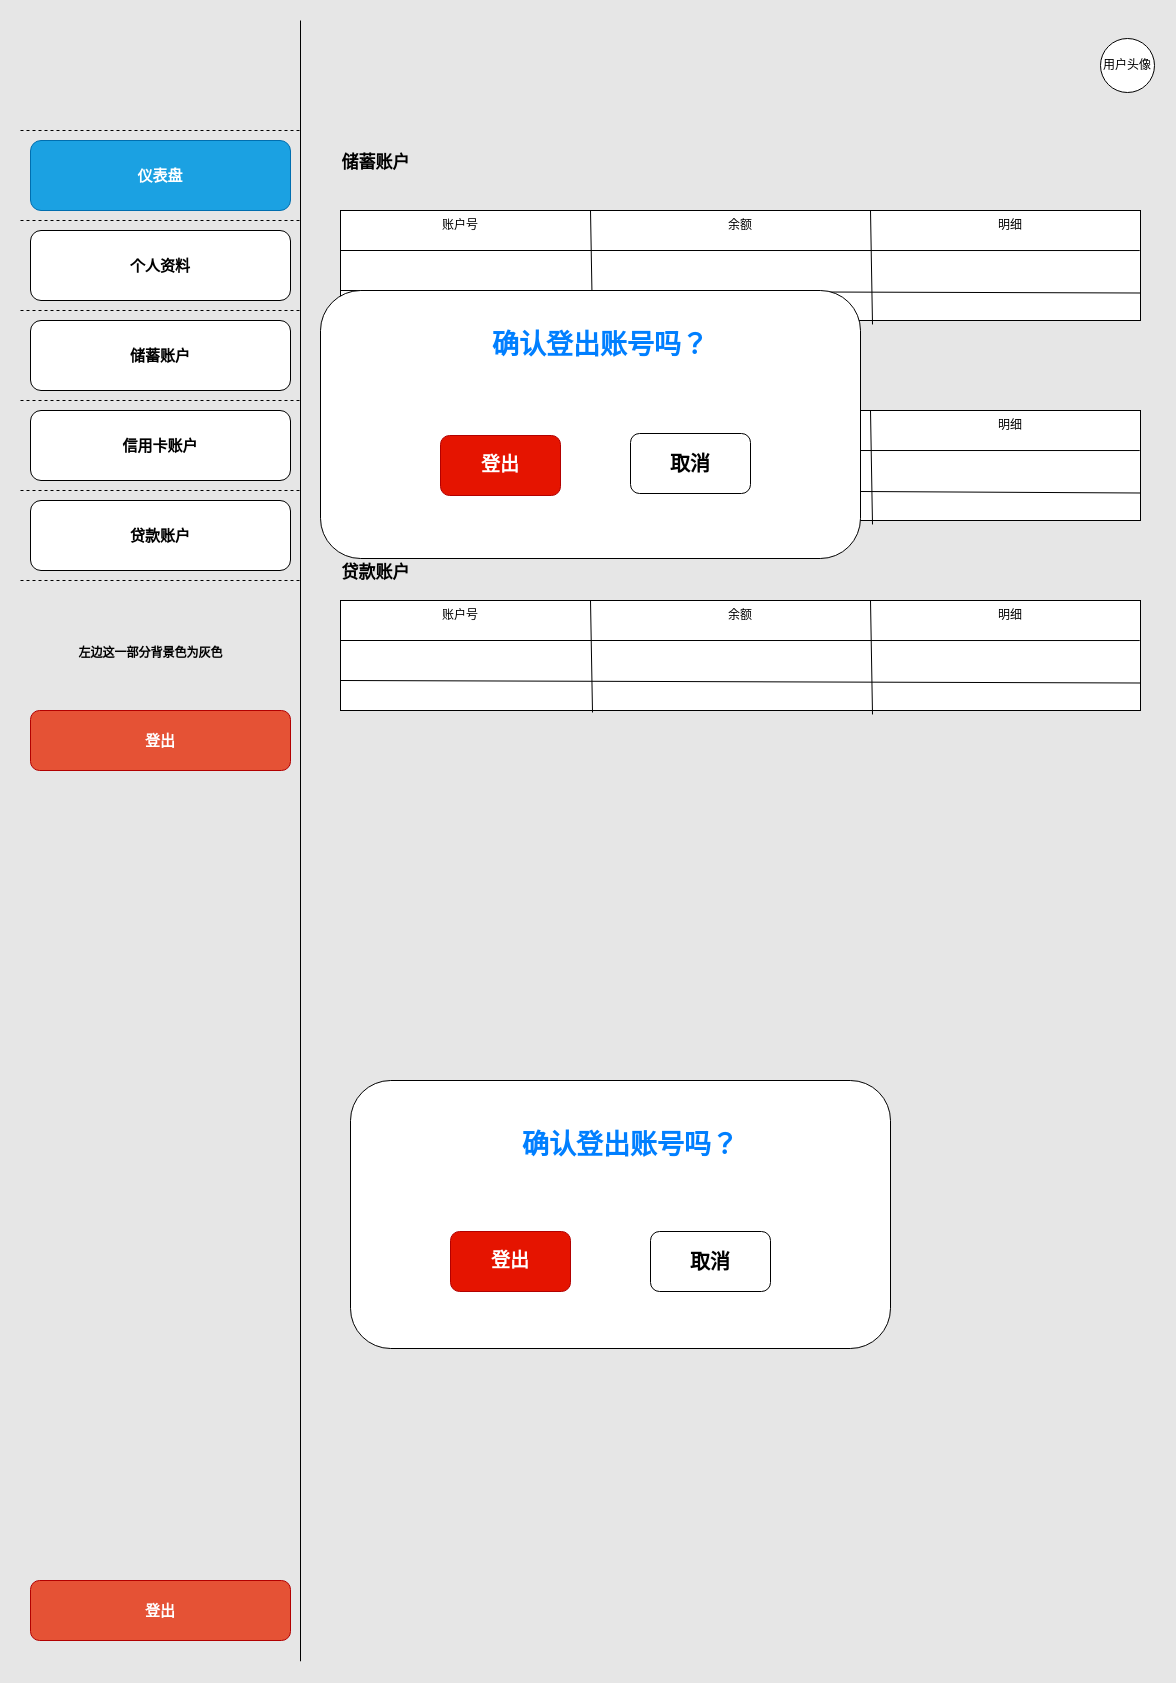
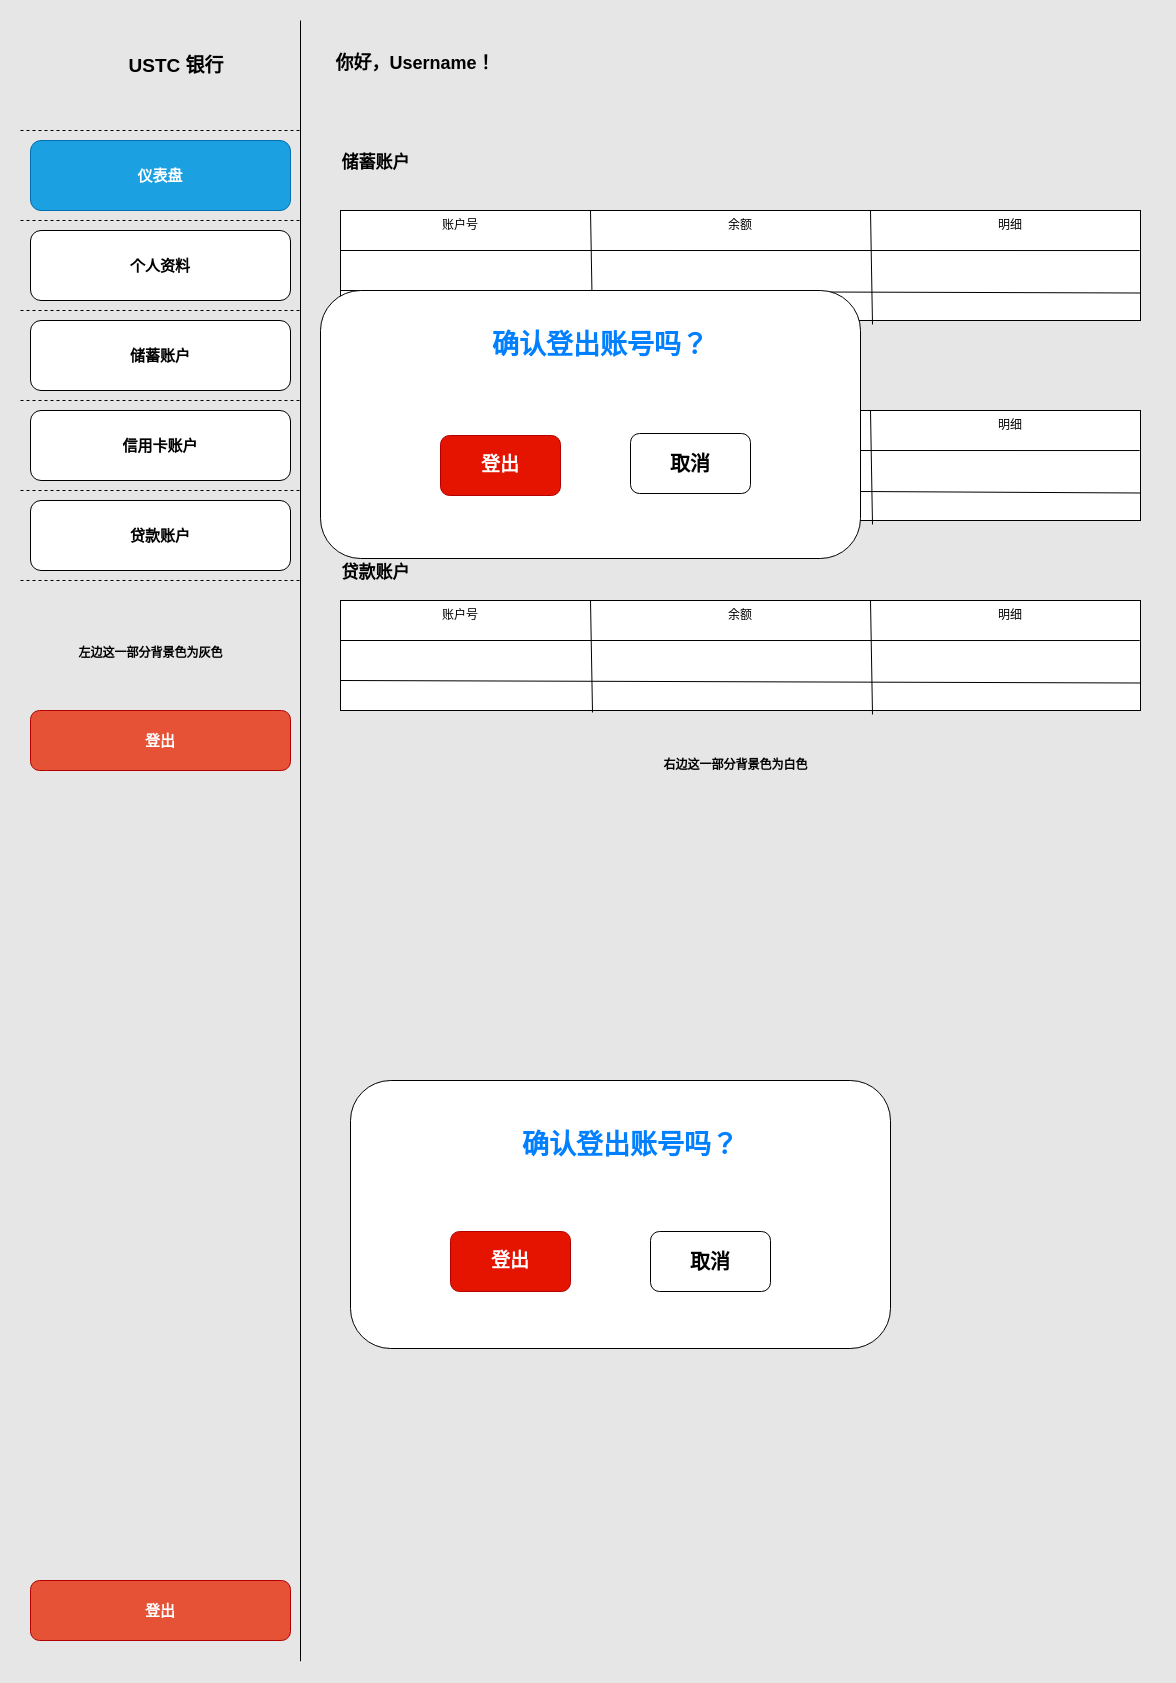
node "你好，Username！": added
node "用户头像": removed
node "USTC 银行": added
node "右边这一部分背景色为白色": added
